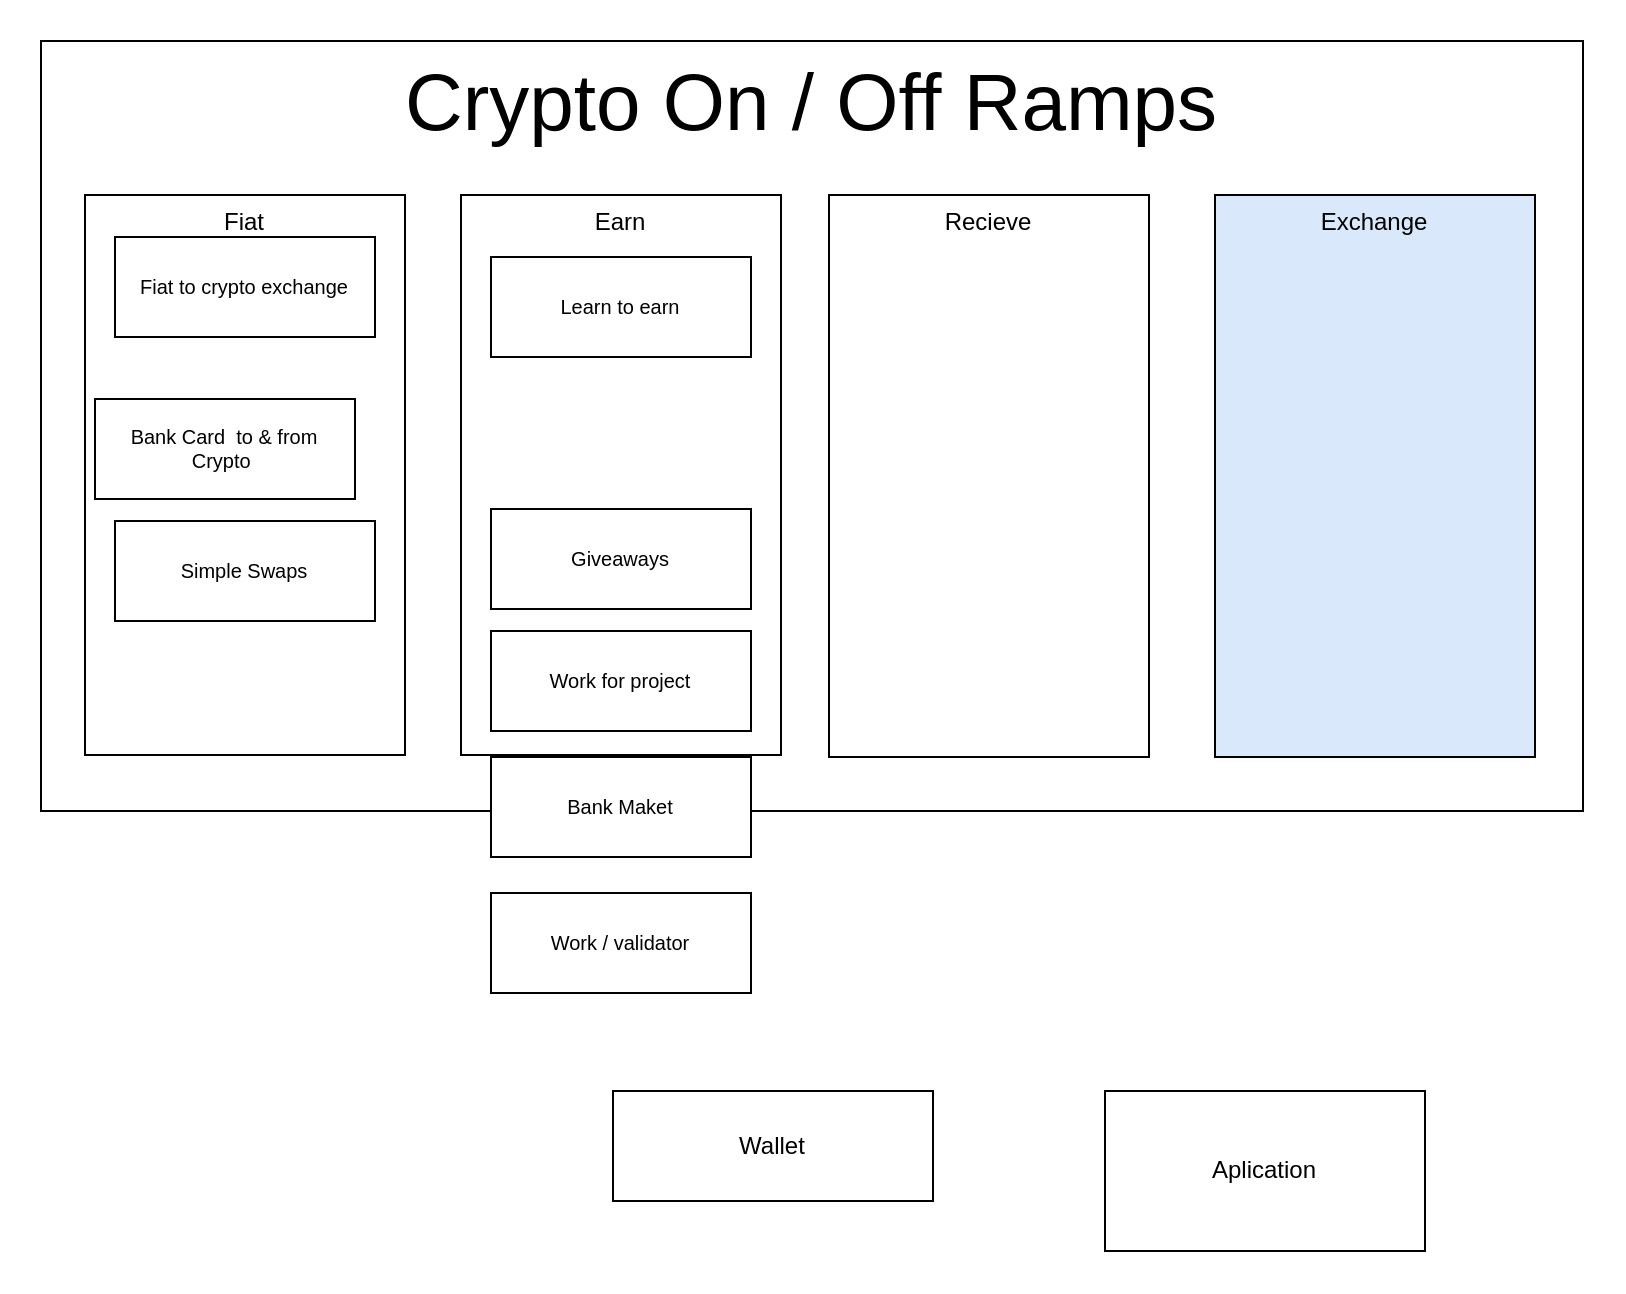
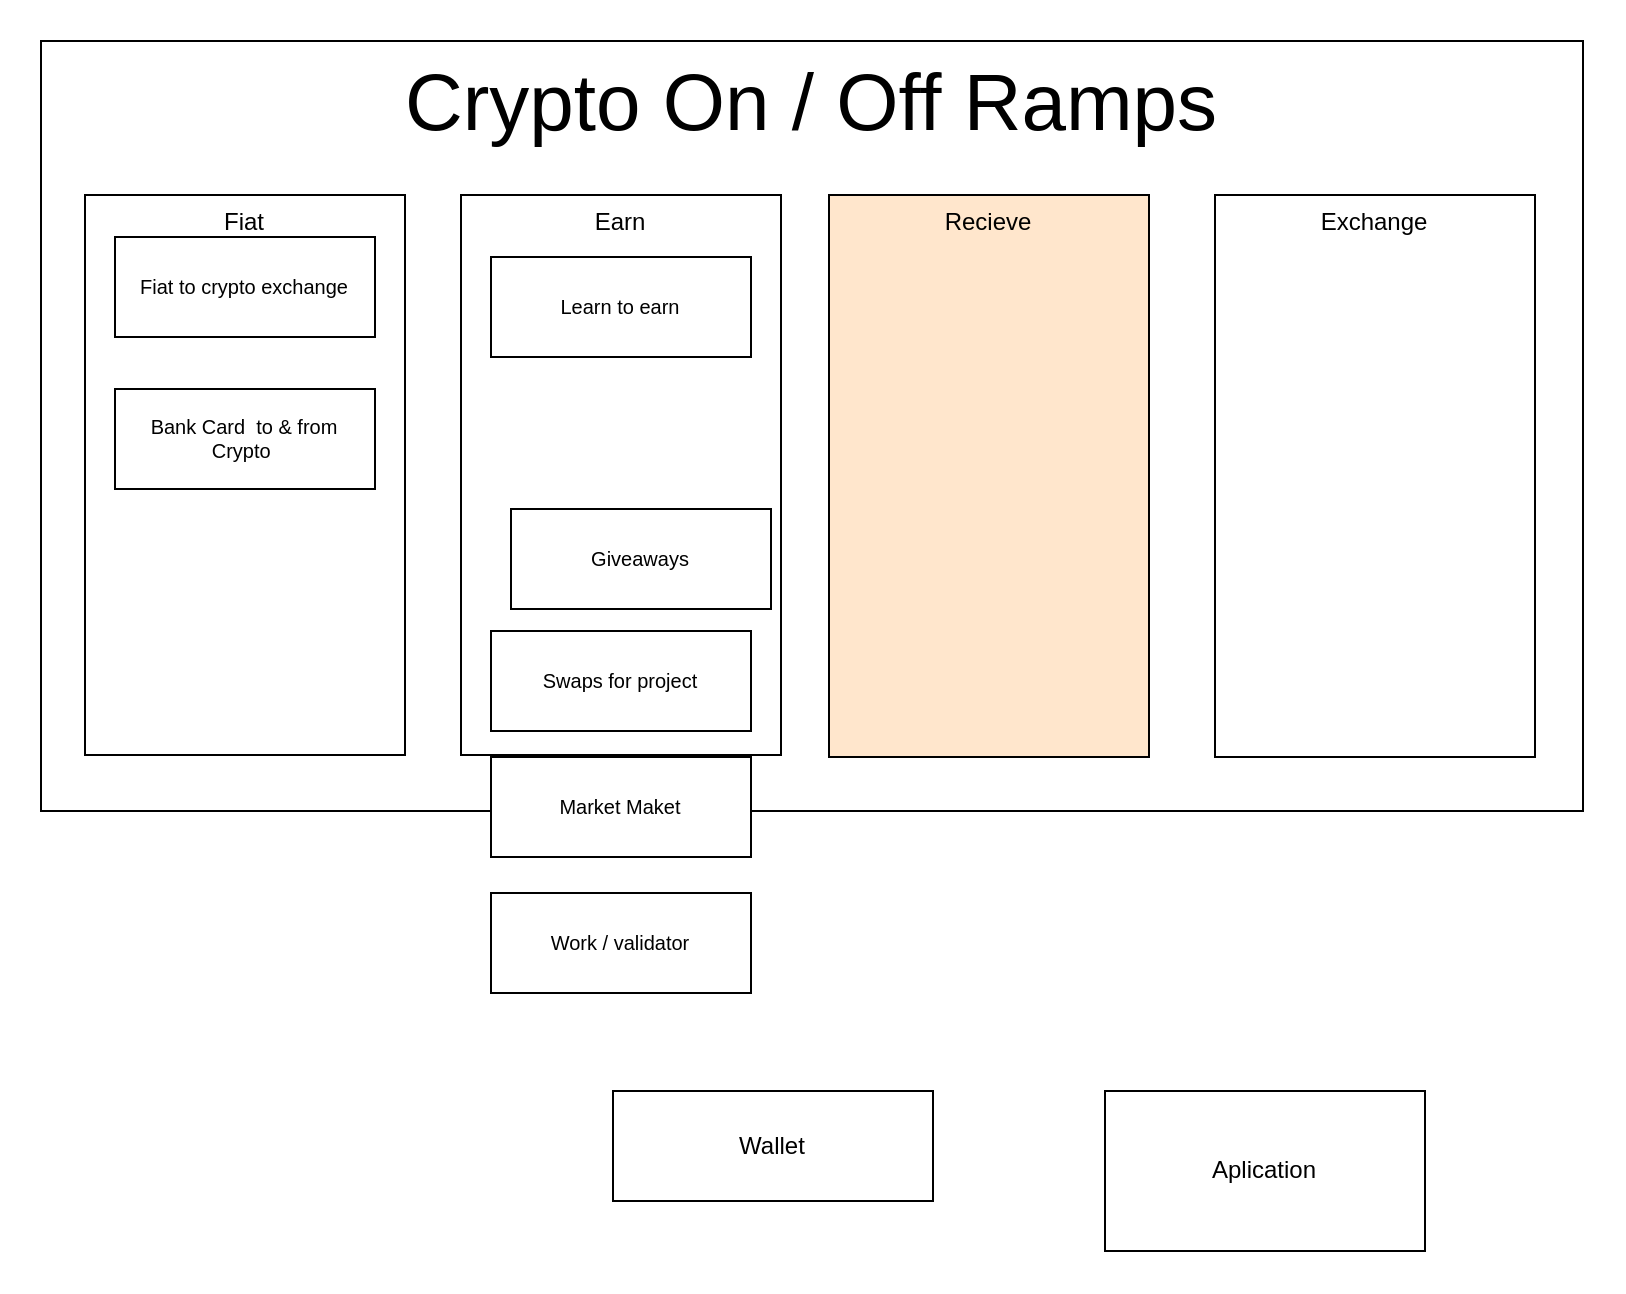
node "Bank Card to & from Crypto": moved (225, 449) -> (245, 439)
node "Recieve": fillcolor #ffffff -> #ffe6cc
node "Exchange": fillcolor #dae8fc -> #ffffff
node "Giveaways": moved (621, 559) -> (641, 559)
edge "Crypto On / Off Ramps" -- "Recieve": added
node "Simple Swaps": removed
node "Work for project": label "Work for project" -> "Swaps for project"
node "Bank Maket": label "Bank Maket" -> "Market Maket"
